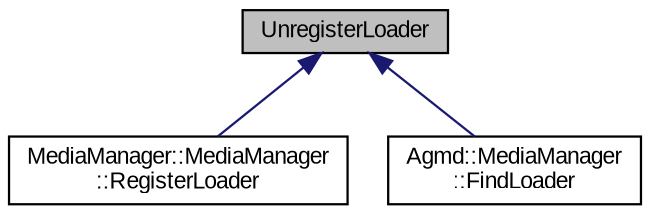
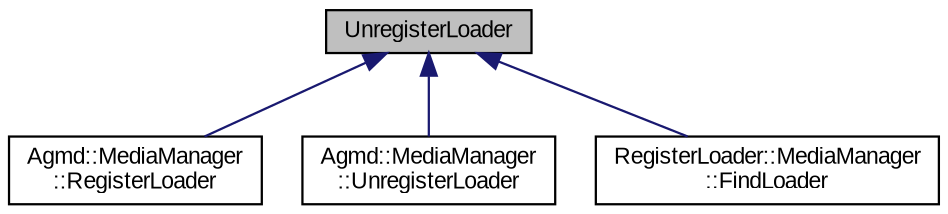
node "MediaManager::MediaManager ::RegisterLoader": label "MediaManager::MediaManager ::RegisterLoader" -> "Agmd::MediaManager ::RegisterLoader"
node "Agmd::MediaManager ::UnregisterLoader": added
node "Agmd::MediaManager ::FindLoader": label "Agmd::MediaManager ::FindLoader" -> "RegisterLoader::MediaManager ::FindLoader"
